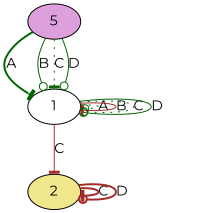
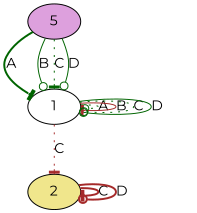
edge "1" -> "2": style solid -> dotted
